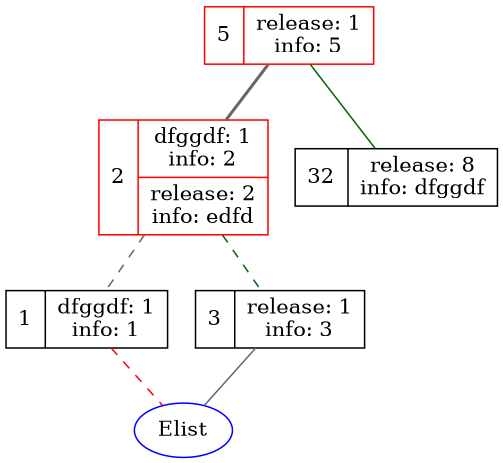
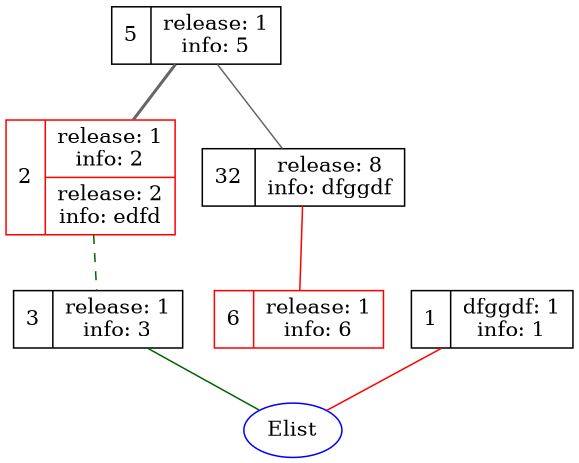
node "5": color red -> black
edge "5" -- "32": color darkgreen -> gray40
node "2": text "dfggdf: 1" -> "release: 1"
edge "2" -- "1": removed
node "6": added
edge "1" -- "Elist": style dashed -> solid
edge "3" -- "Elist": color gray40 -> darkgreen
